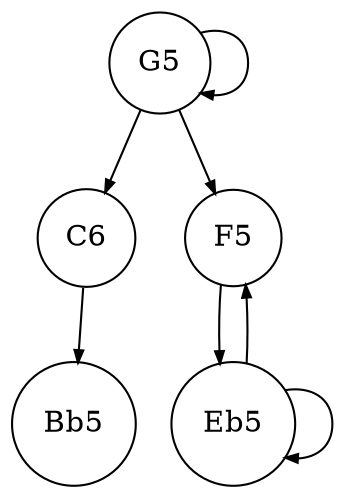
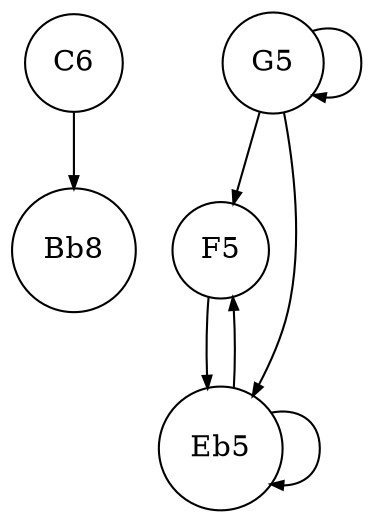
edge "G5" -> "C6": now "G5" -> "Eb5"
node "Bb5": label "Bb5" -> "Bb8"
